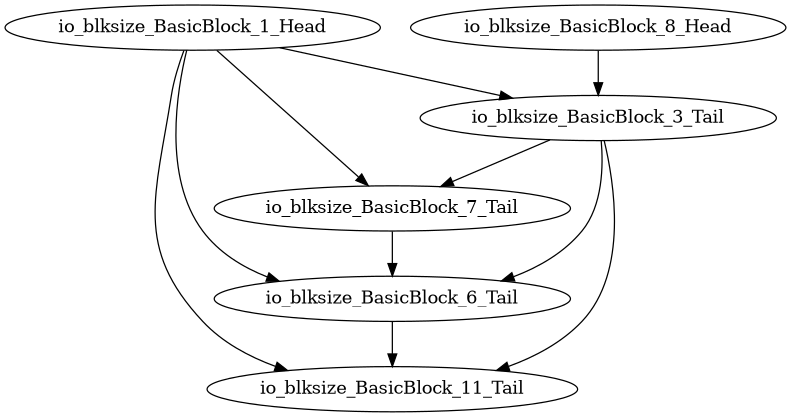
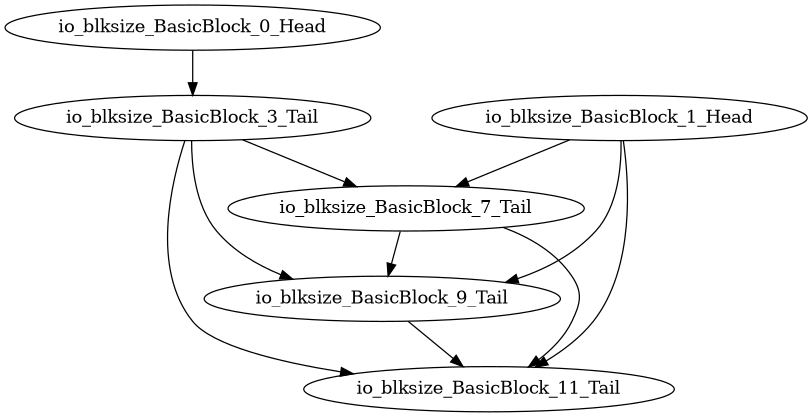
node "io_blksize_BasicBlock_8_Head": label "io_blksize_BasicBlock_8_Head" -> "io_blksize_BasicBlock_0_Head"
edge "io_blksize_BasicBlock_1_Head" -> "io_blksize_BasicBlock_3_Tail": removed
edge "io_blksize_BasicBlock_7_Tail" -> "io_blksize_BasicBlock_11_Tail": added
node "io_blksize_BasicBlock_6_Tail": label "io_blksize_BasicBlock_6_Tail" -> "io_blksize_BasicBlock_9_Tail"
